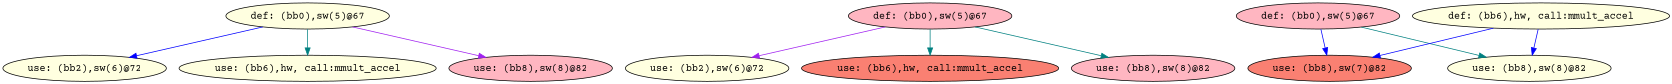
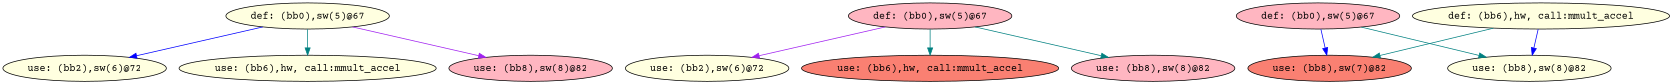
edge "def: (bb6),hw, call:mmult_accel" -> "use: (bb8),sw(7)@82": color blue -> teal
